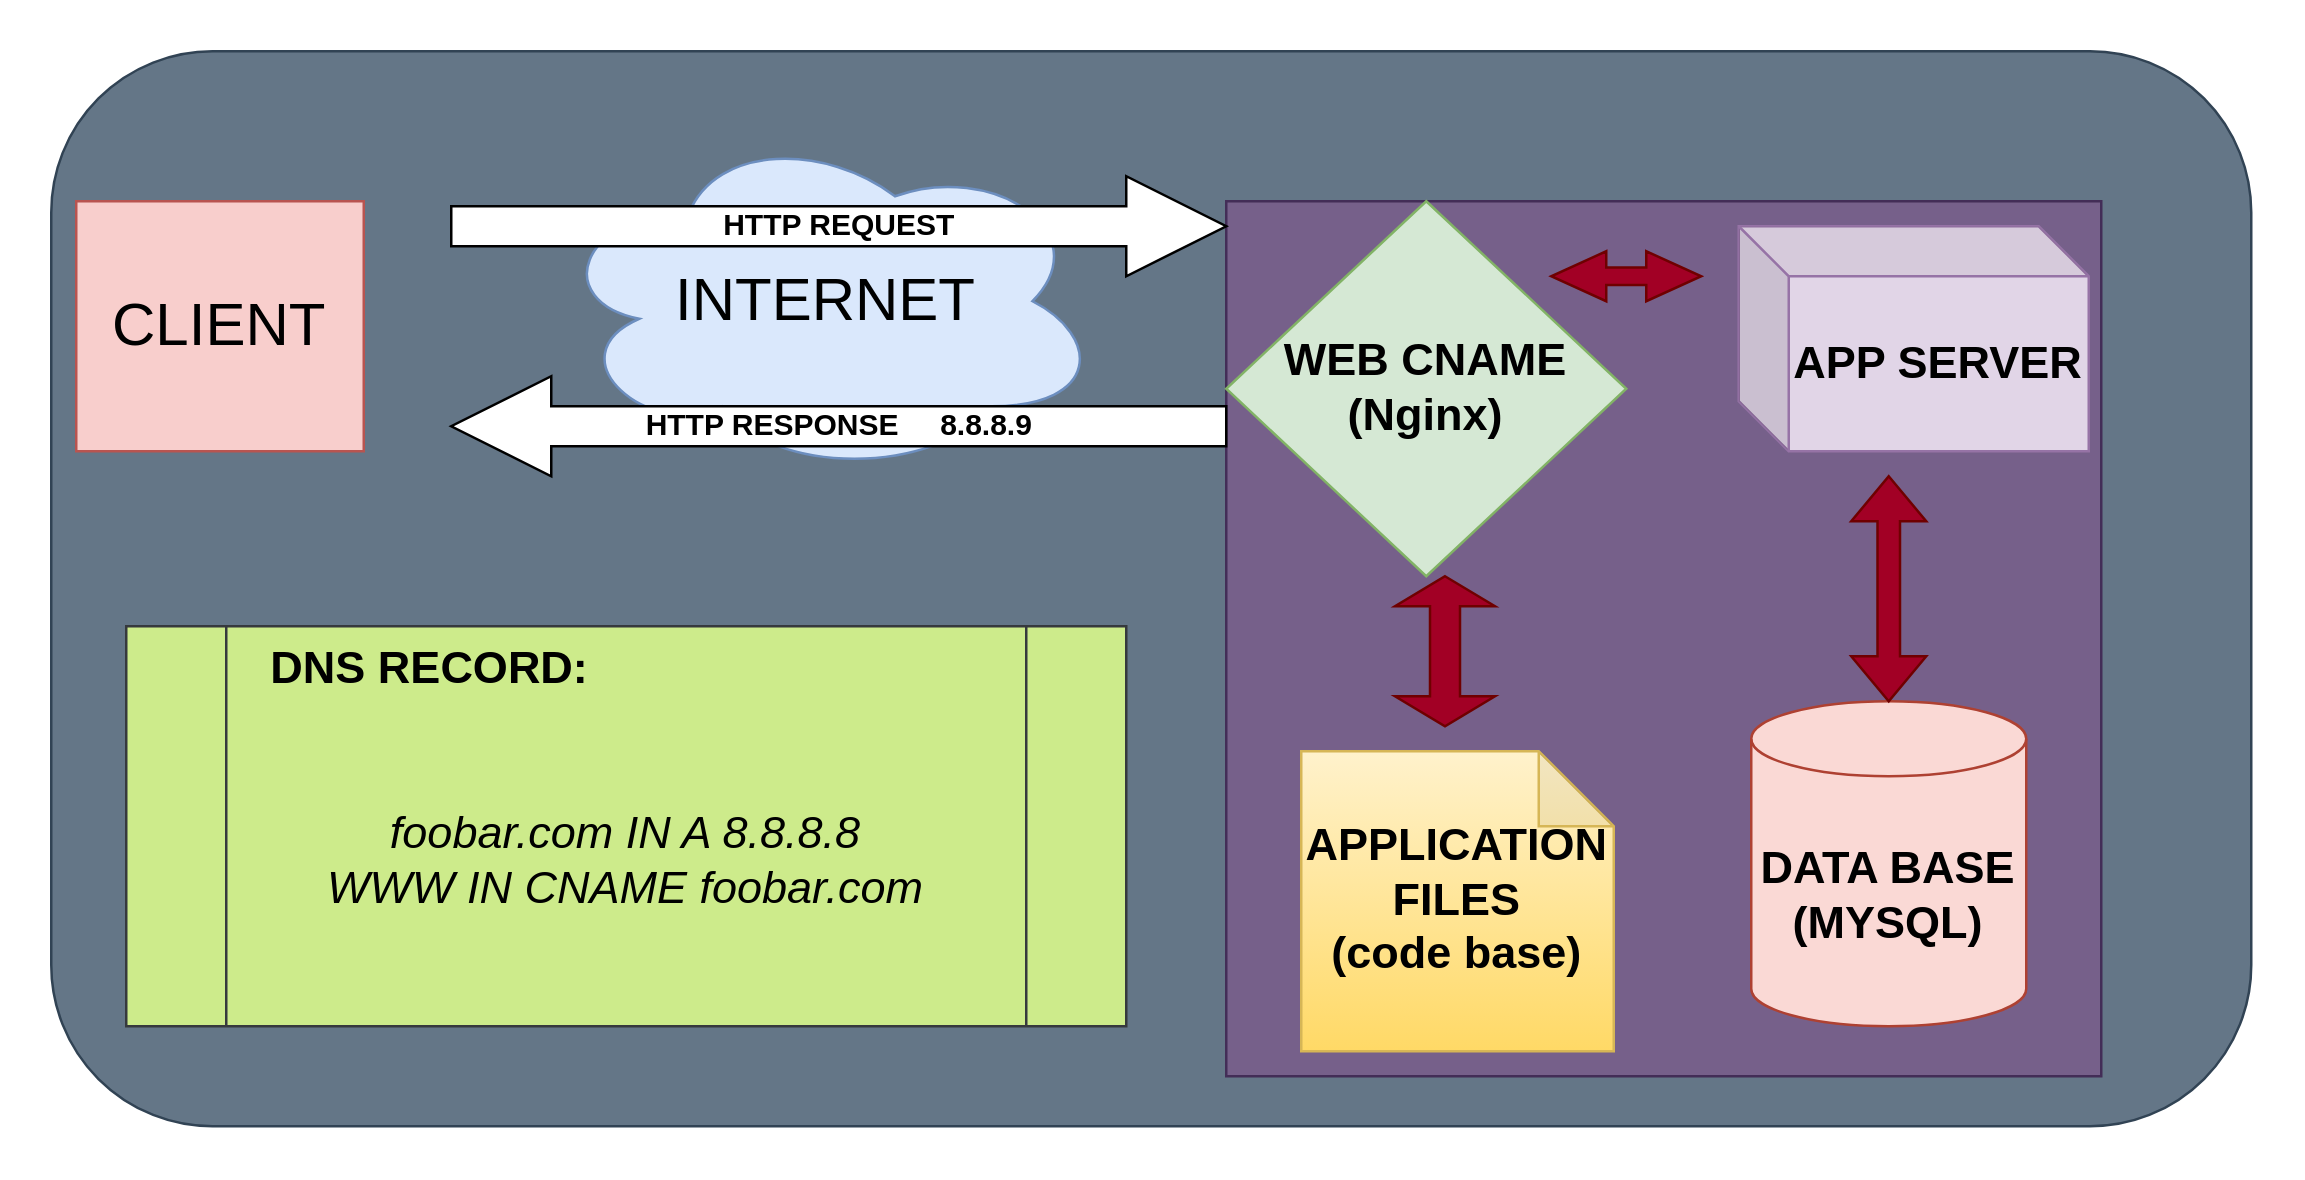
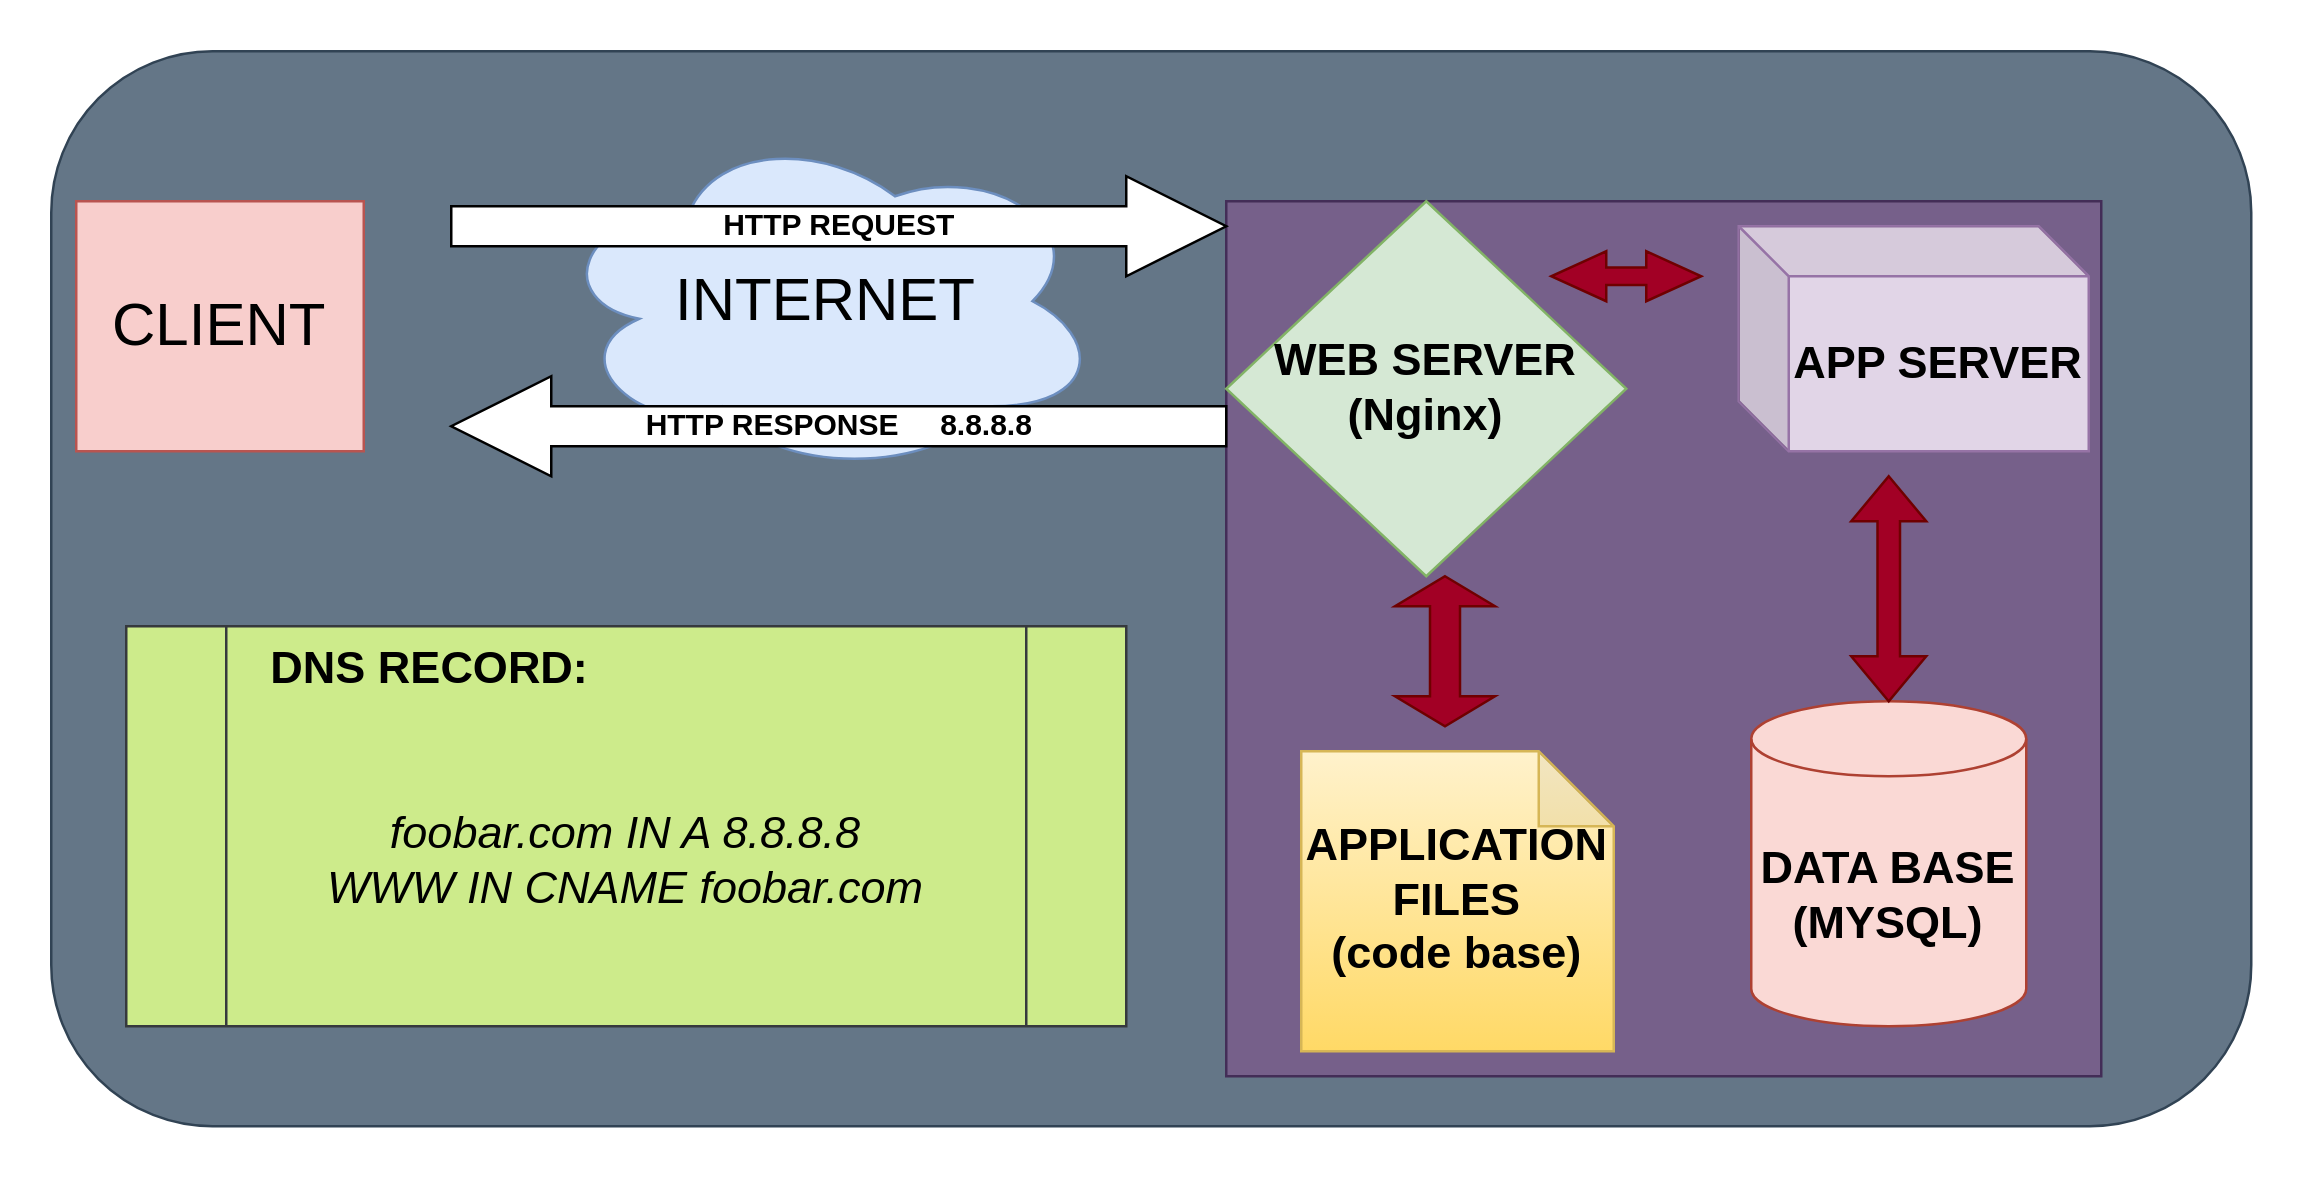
node "WEB CNAME (Nginx)": label "WEB CNAME (Nginx)" -> "WEB SERVER (Nginx)"
node "HTTP RESPONSE 8.8.8.9": label "HTTP RESPONSE 8.8.8.9" -> "HTTP RESPONSE 8.8.8.8"
